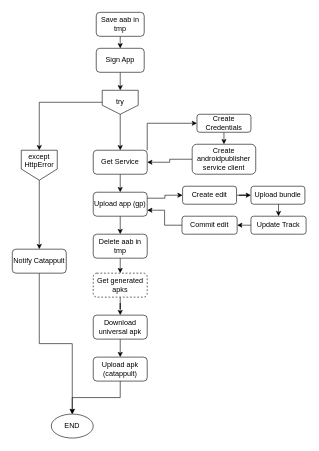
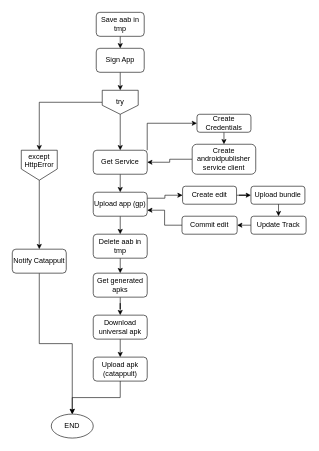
node "Get generated apks": style dashed -> solid
